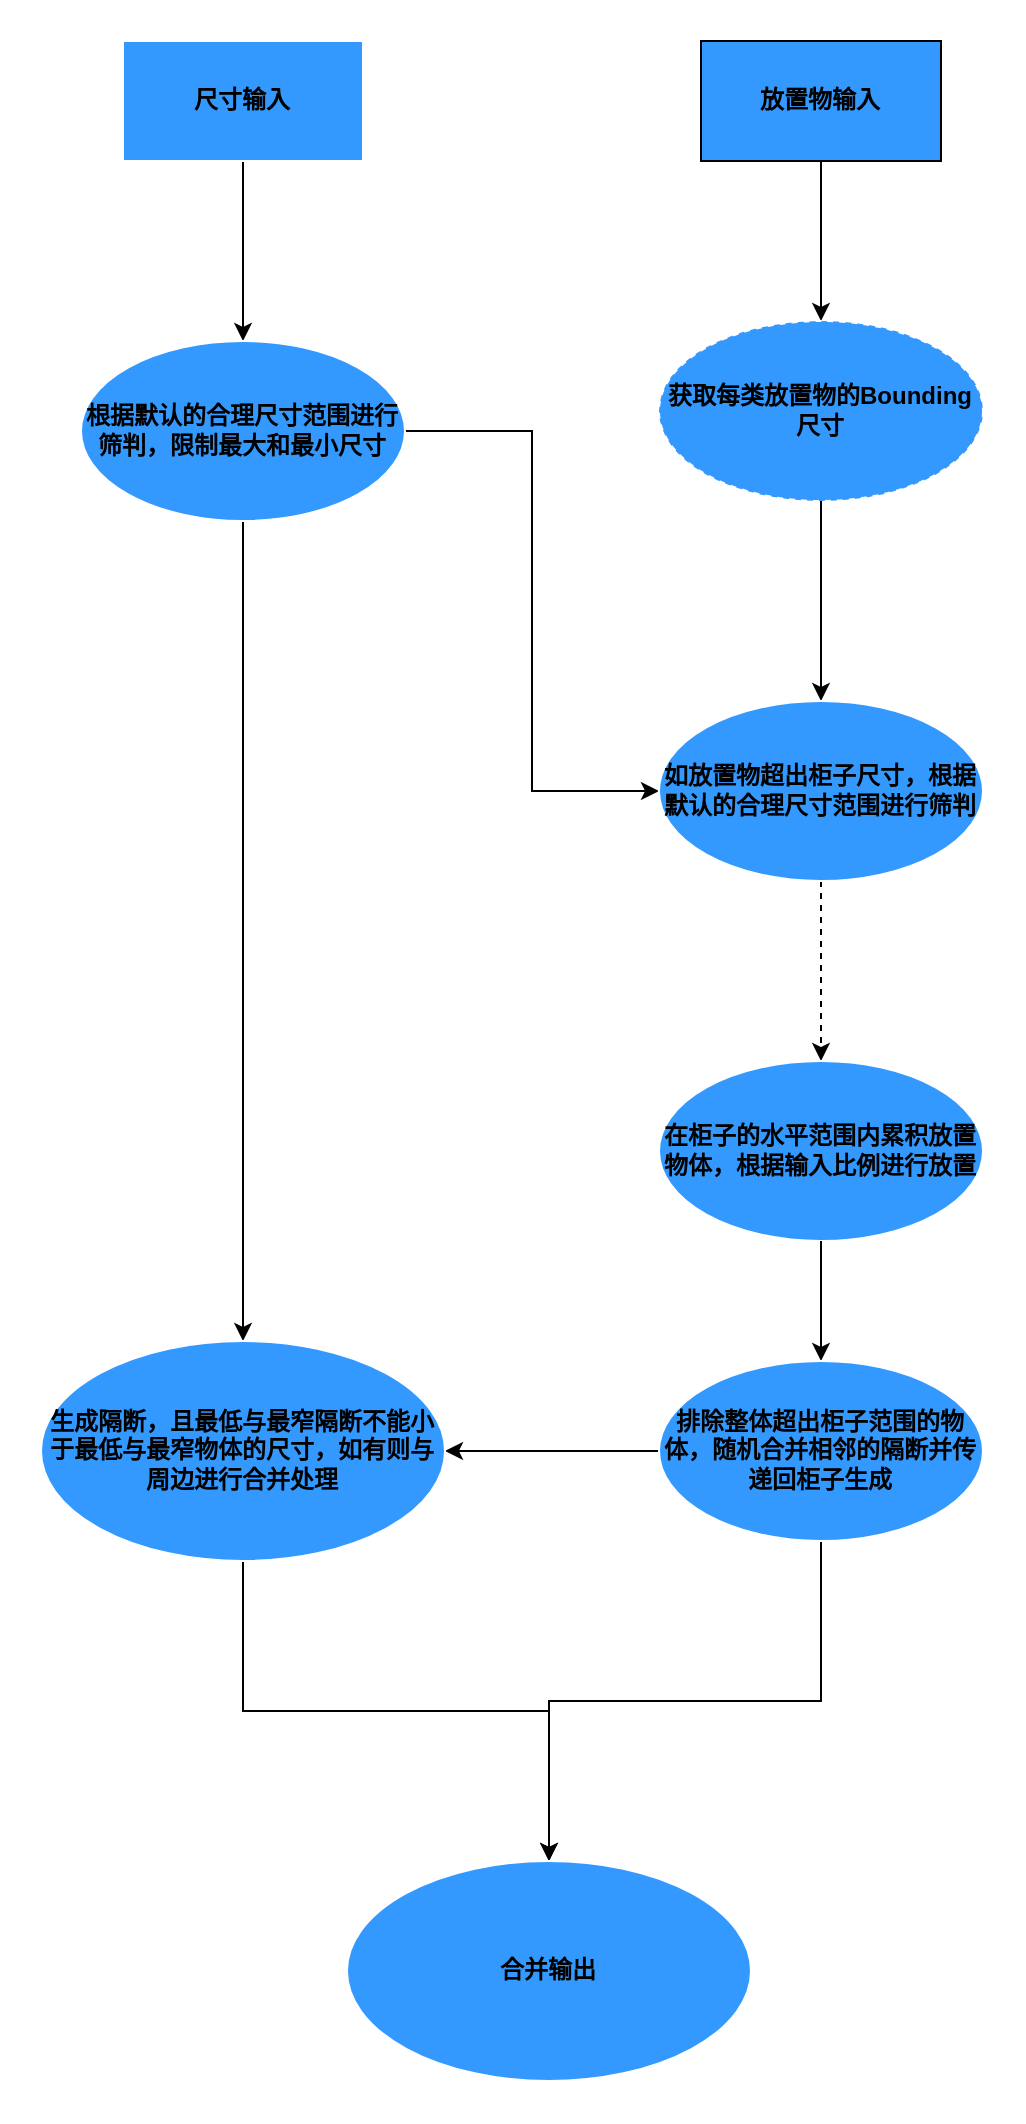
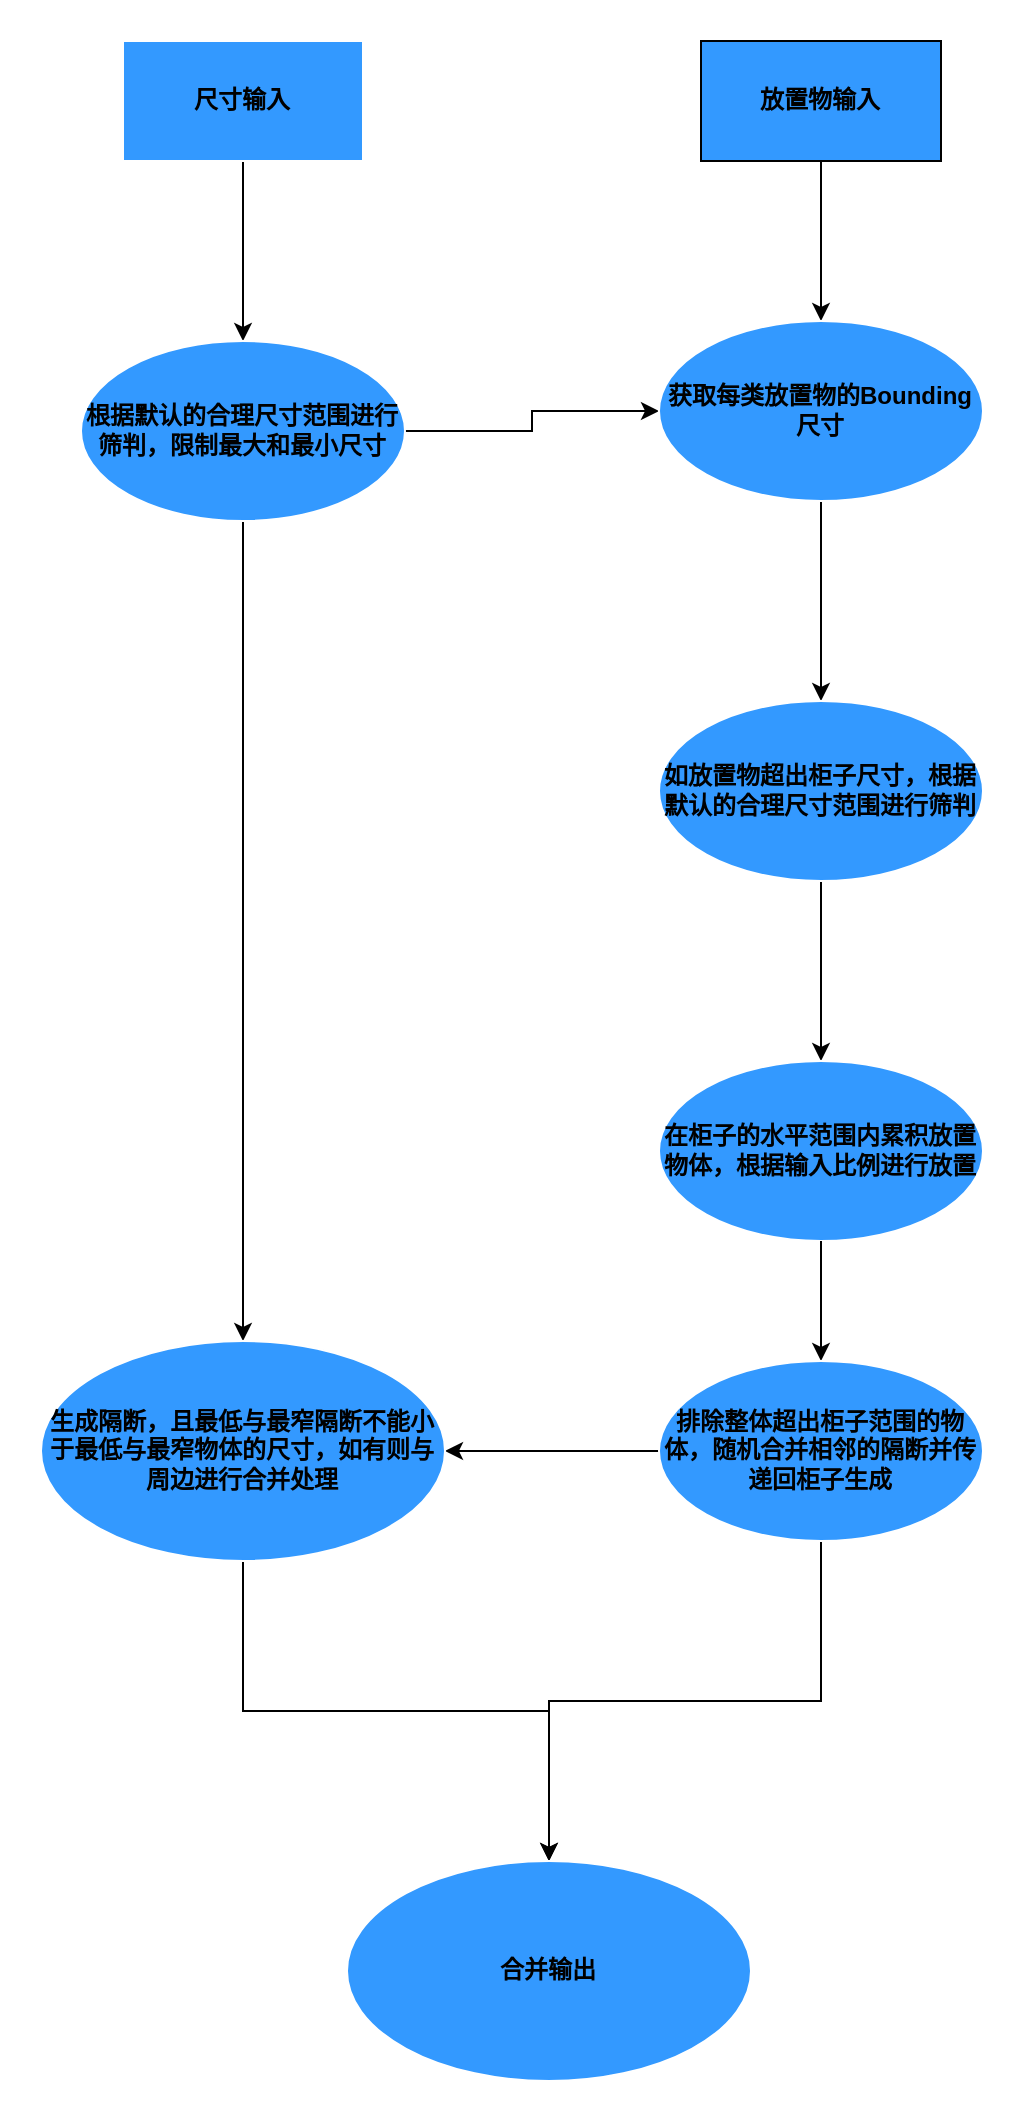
node "获取每类放置物的Bounding尺寸": style dashed -> solid
edge "根据默认的合理尺寸范围进行筛判，限制最大和最小尺寸" -> "如放置物超出柜子尺寸，根据默认的合理尺寸范围进行筛判": now "根据默认的合理尺寸范围进行筛判，限制最大和最小尺寸" -> "获取每类放置物的Bounding尺寸"
edge "如放置物超出柜子尺寸，根据默认的合理尺寸范围进行筛判" -> "在柜子的水平范围内累积放置物体，根据输入比例进行放置": style dashed -> solid
